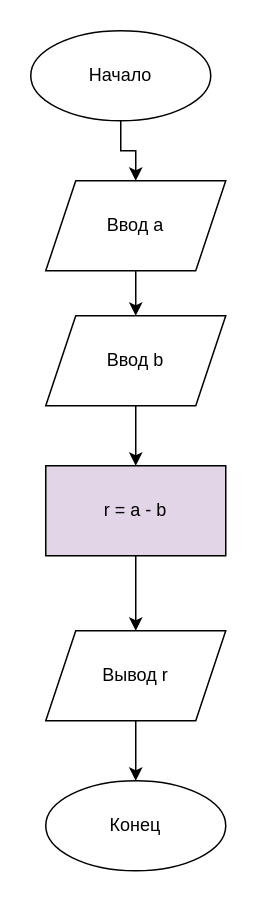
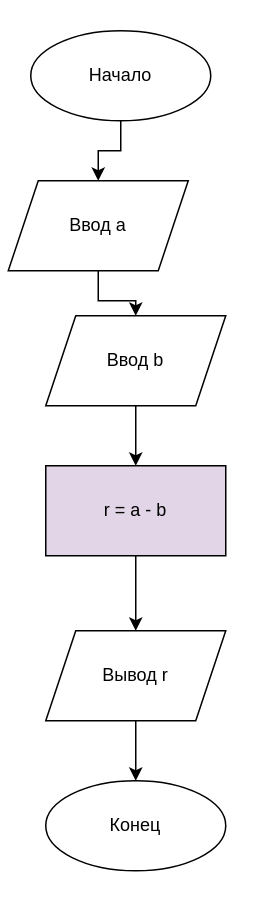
node "Ввод a": moved (136, 226) -> (98, 226)
